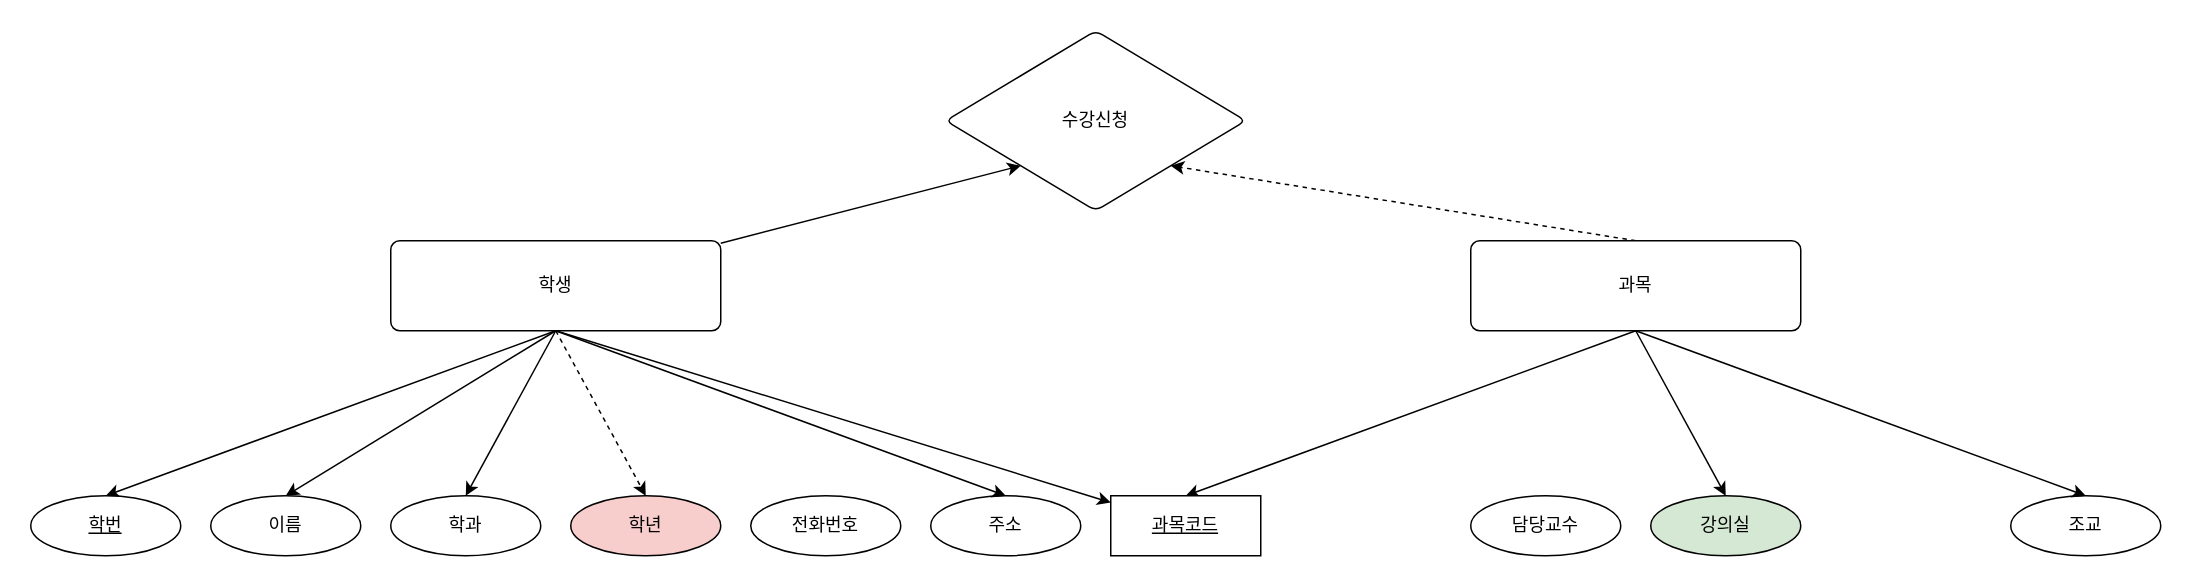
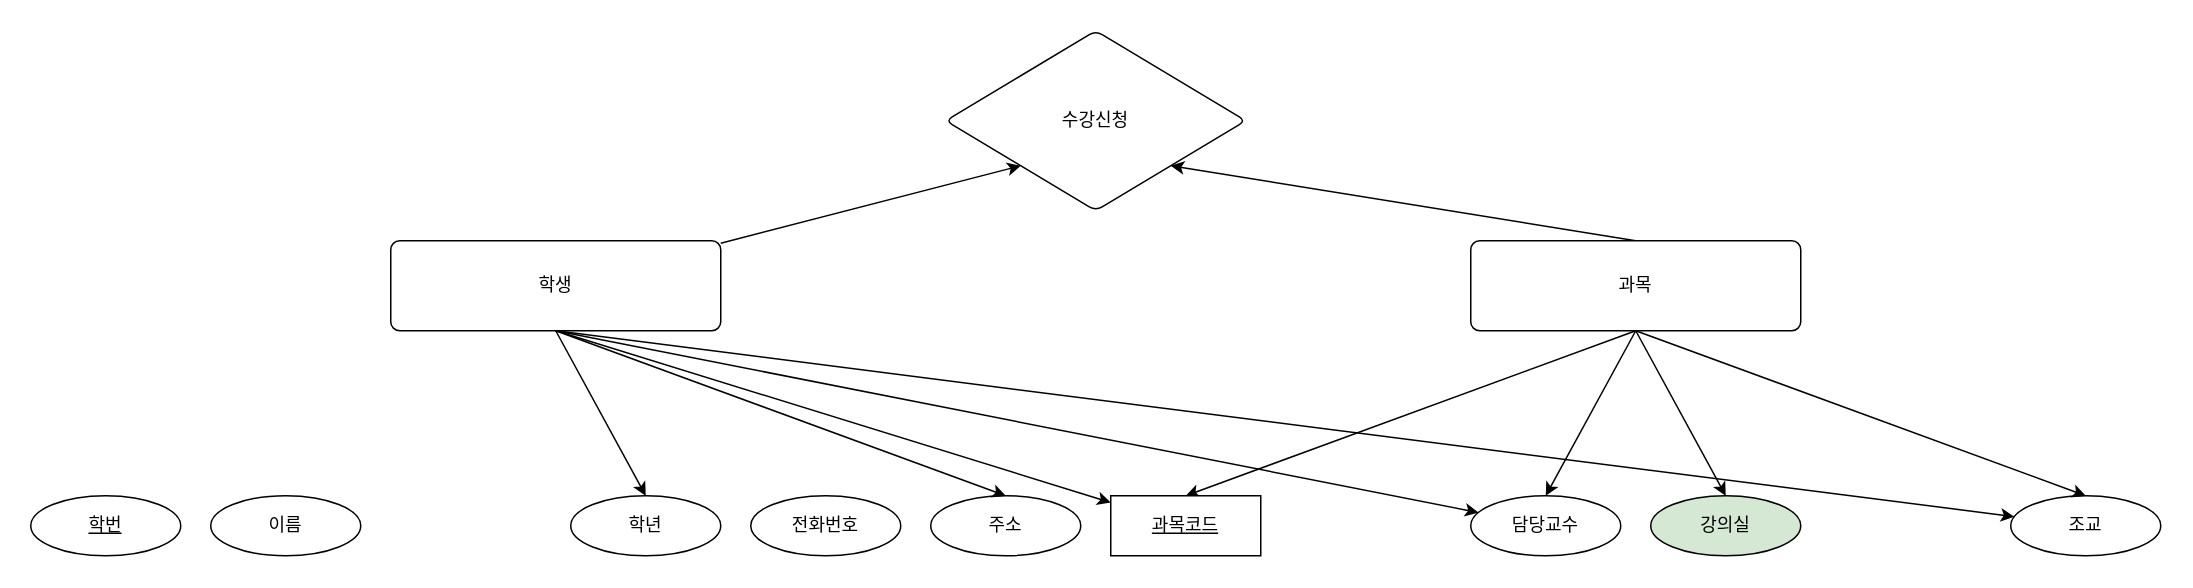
edge "과목" -> "수강신청": style dashed -> solid
edge "학생" -> "학과": removed
edge "학생" -> "학년": style dashed -> solid
edge "과목" -> "담당교수": added
edge "학생" -> "이름": now "학생" -> "조교"
edge "학생" -> "학번": now "학생" -> "담당교수"
node "학과": removed
node "학년": fillcolor #f8cecc -> #ffffff
